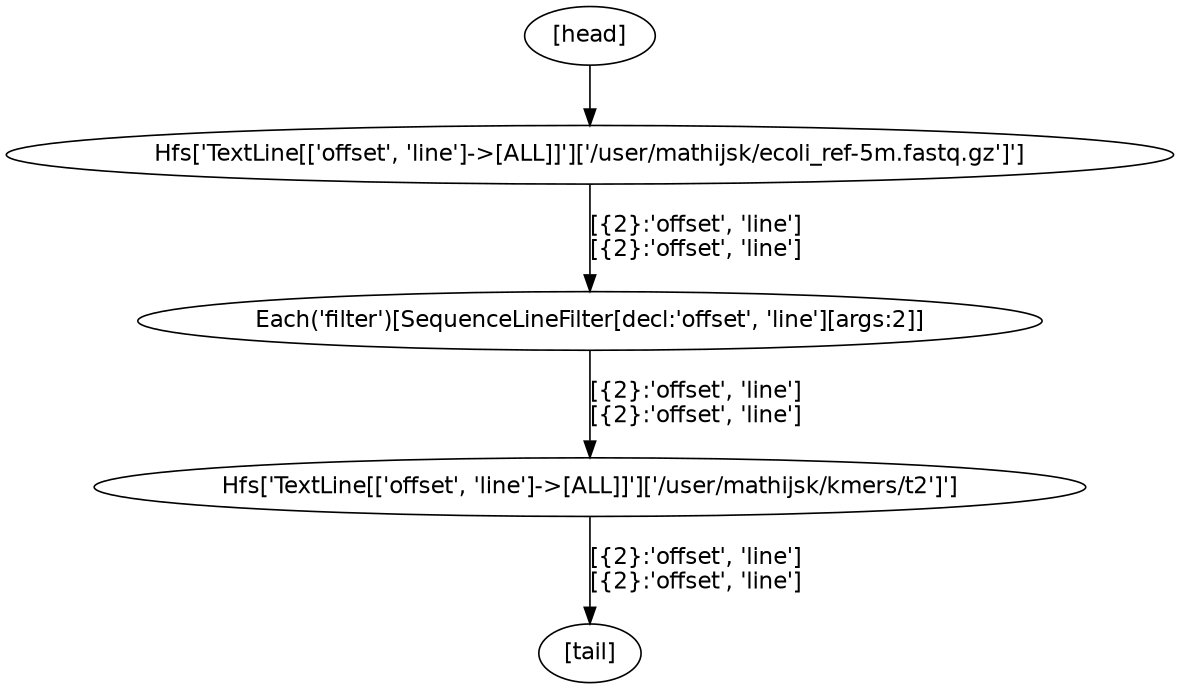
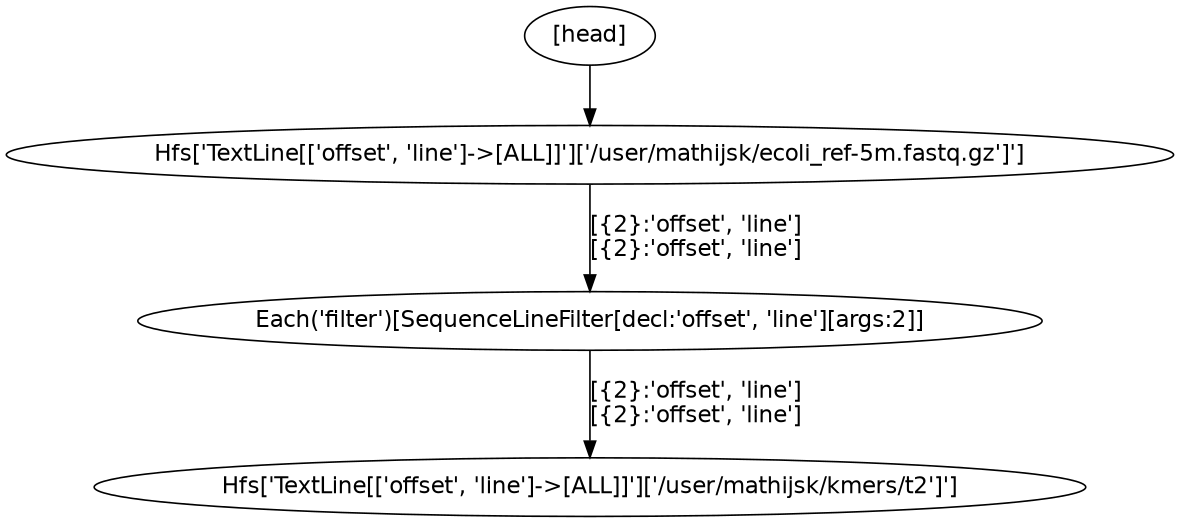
node "[tail]": removed
